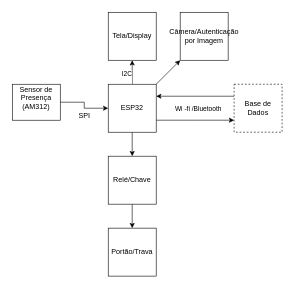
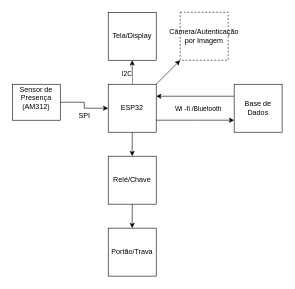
node "Câmera/Autenticação por Imagem": style solid -> dashed
node "Base de Dados": style dashed -> solid
